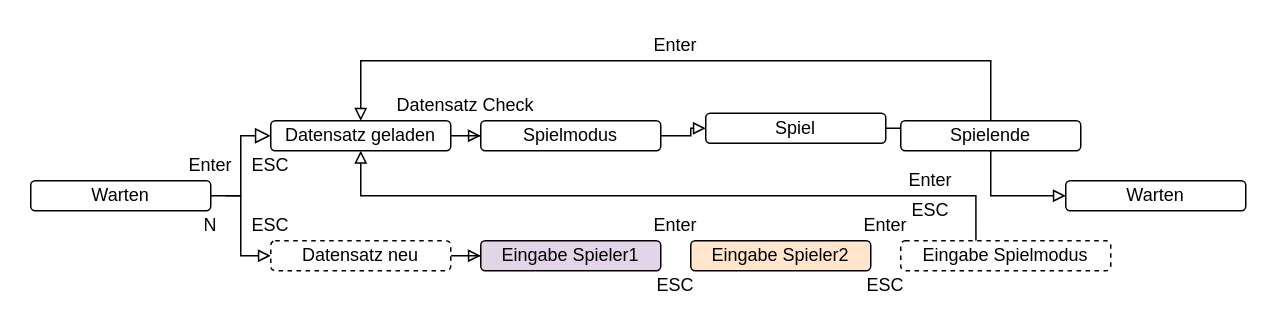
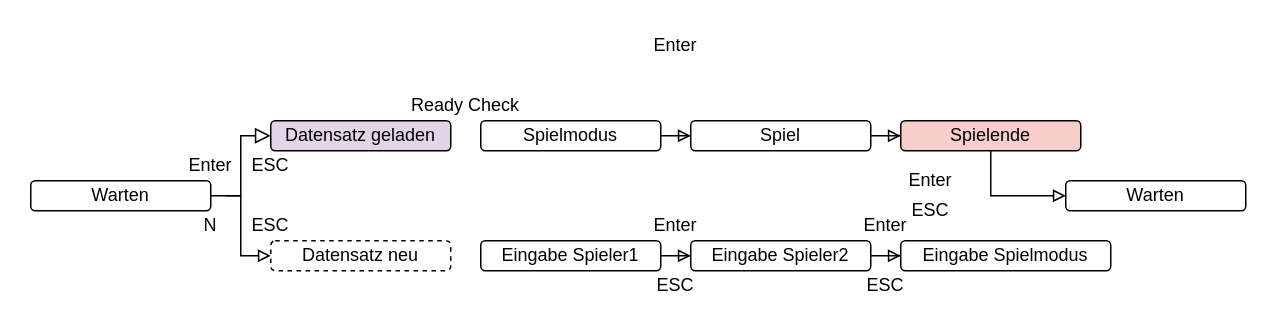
edge "Spielende" -> "Datensatz geladen": removed
node "Datensatz Check": label "Datensatz Check" -> "Ready Check"
node "Spiel": moved (796, 128) -> (781, 136)
node "Datensatz geladen": fillcolor #ffffff -> #e1d5e7
edge "Datensatz geladen" -> "Spielmodus": removed
node "Spielende": fillcolor #ffffff -> #f8cecc
edge "Eingabe Spielmodus" -> "Datensatz geladen": removed
edge "Datensatz neu" -> "Eingabe Spieler1": removed
node "Eingabe Spieler1": fillcolor #e1d5e7 -> #ffffff
edge "Eingabe Spieler1" -> "Eingabe Spieler2": added
node "Eingabe Spieler2": fillcolor #ffe6cc -> #ffffff
edge "Eingabe Spieler2" -> "Eingabe Spielmodus": added
node "Eingabe Spielmodus": style dashed -> solid
